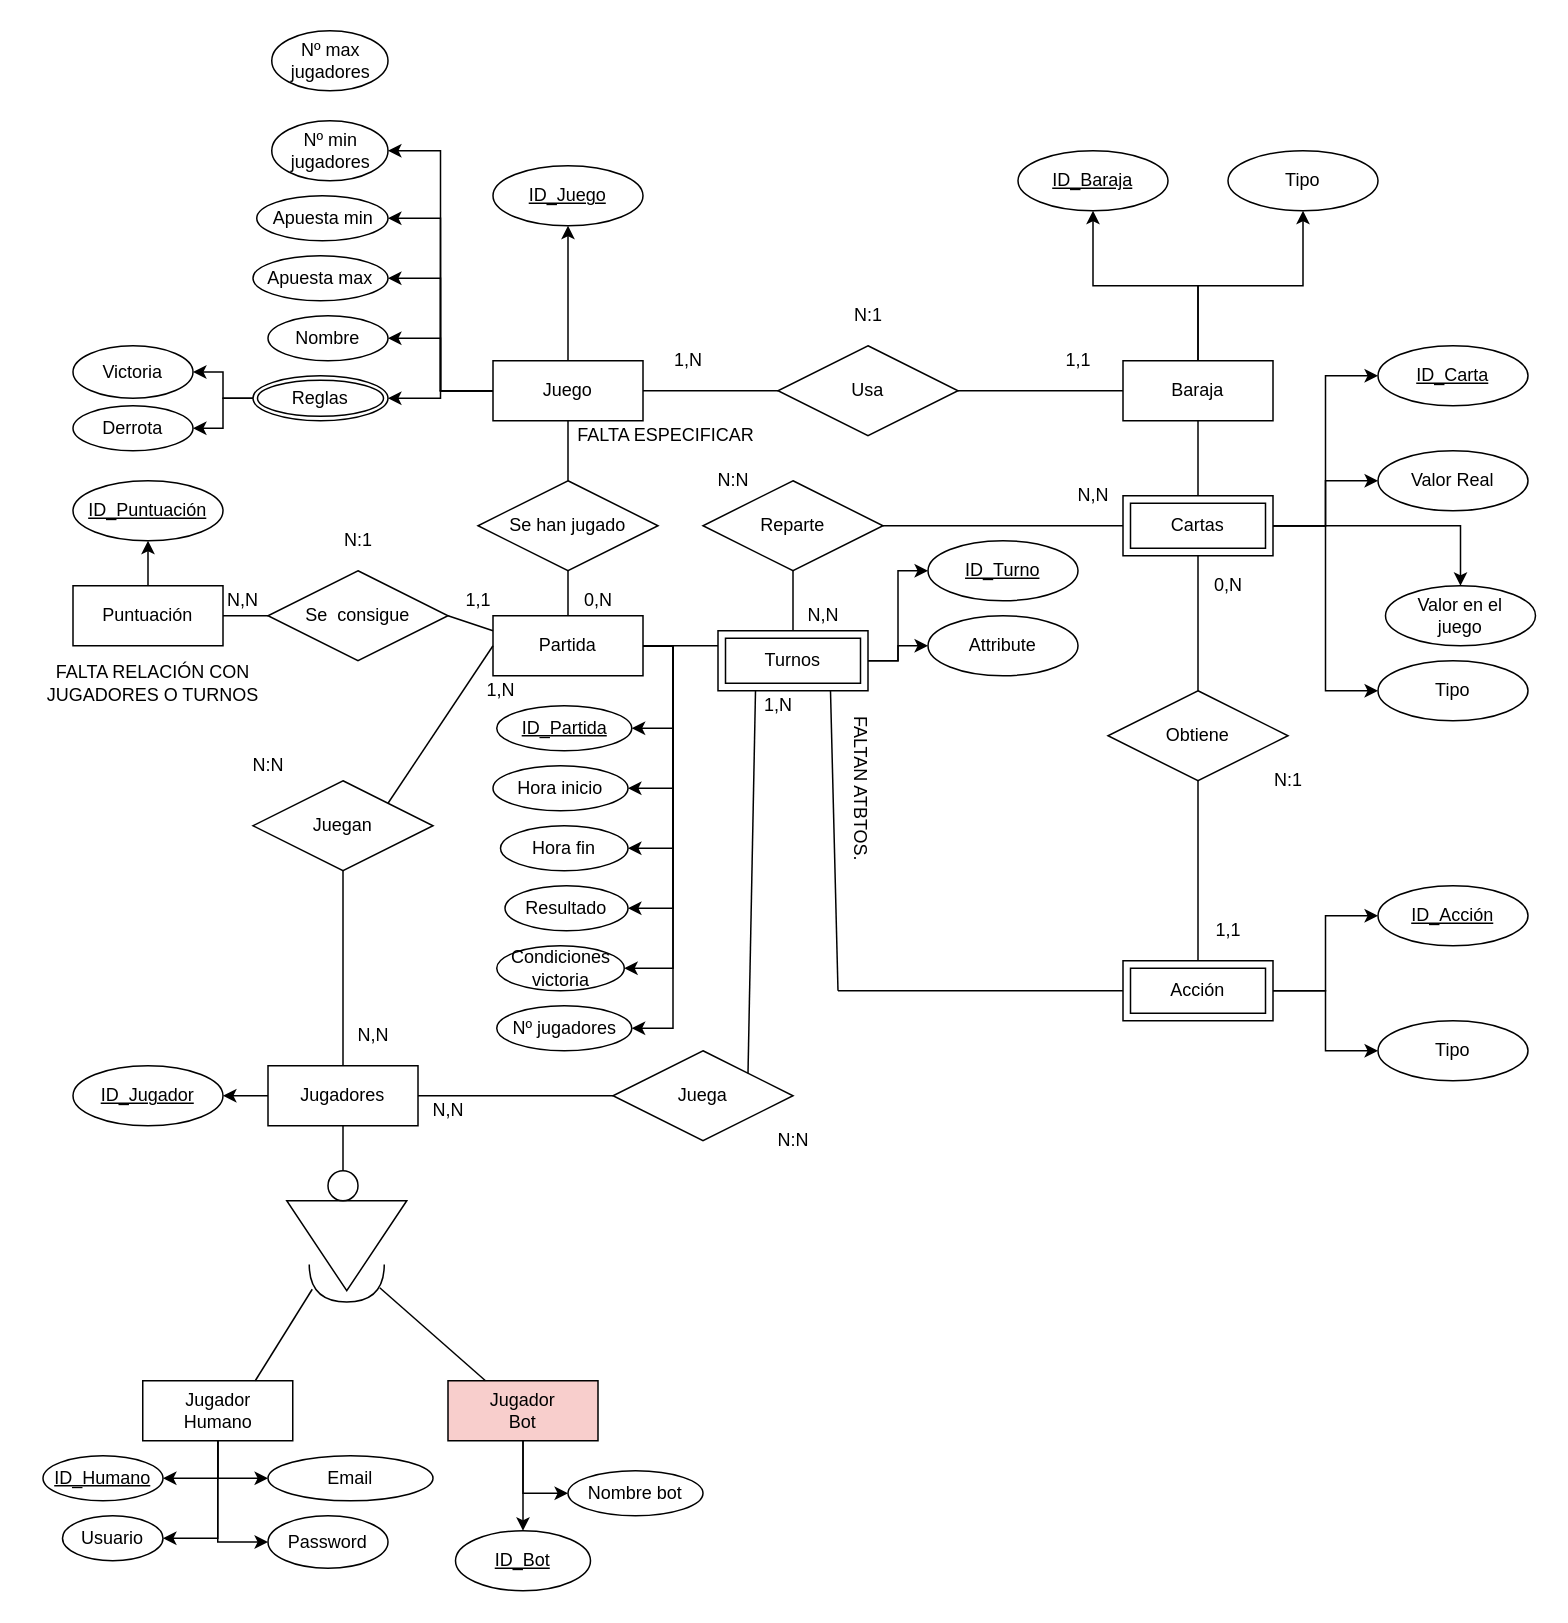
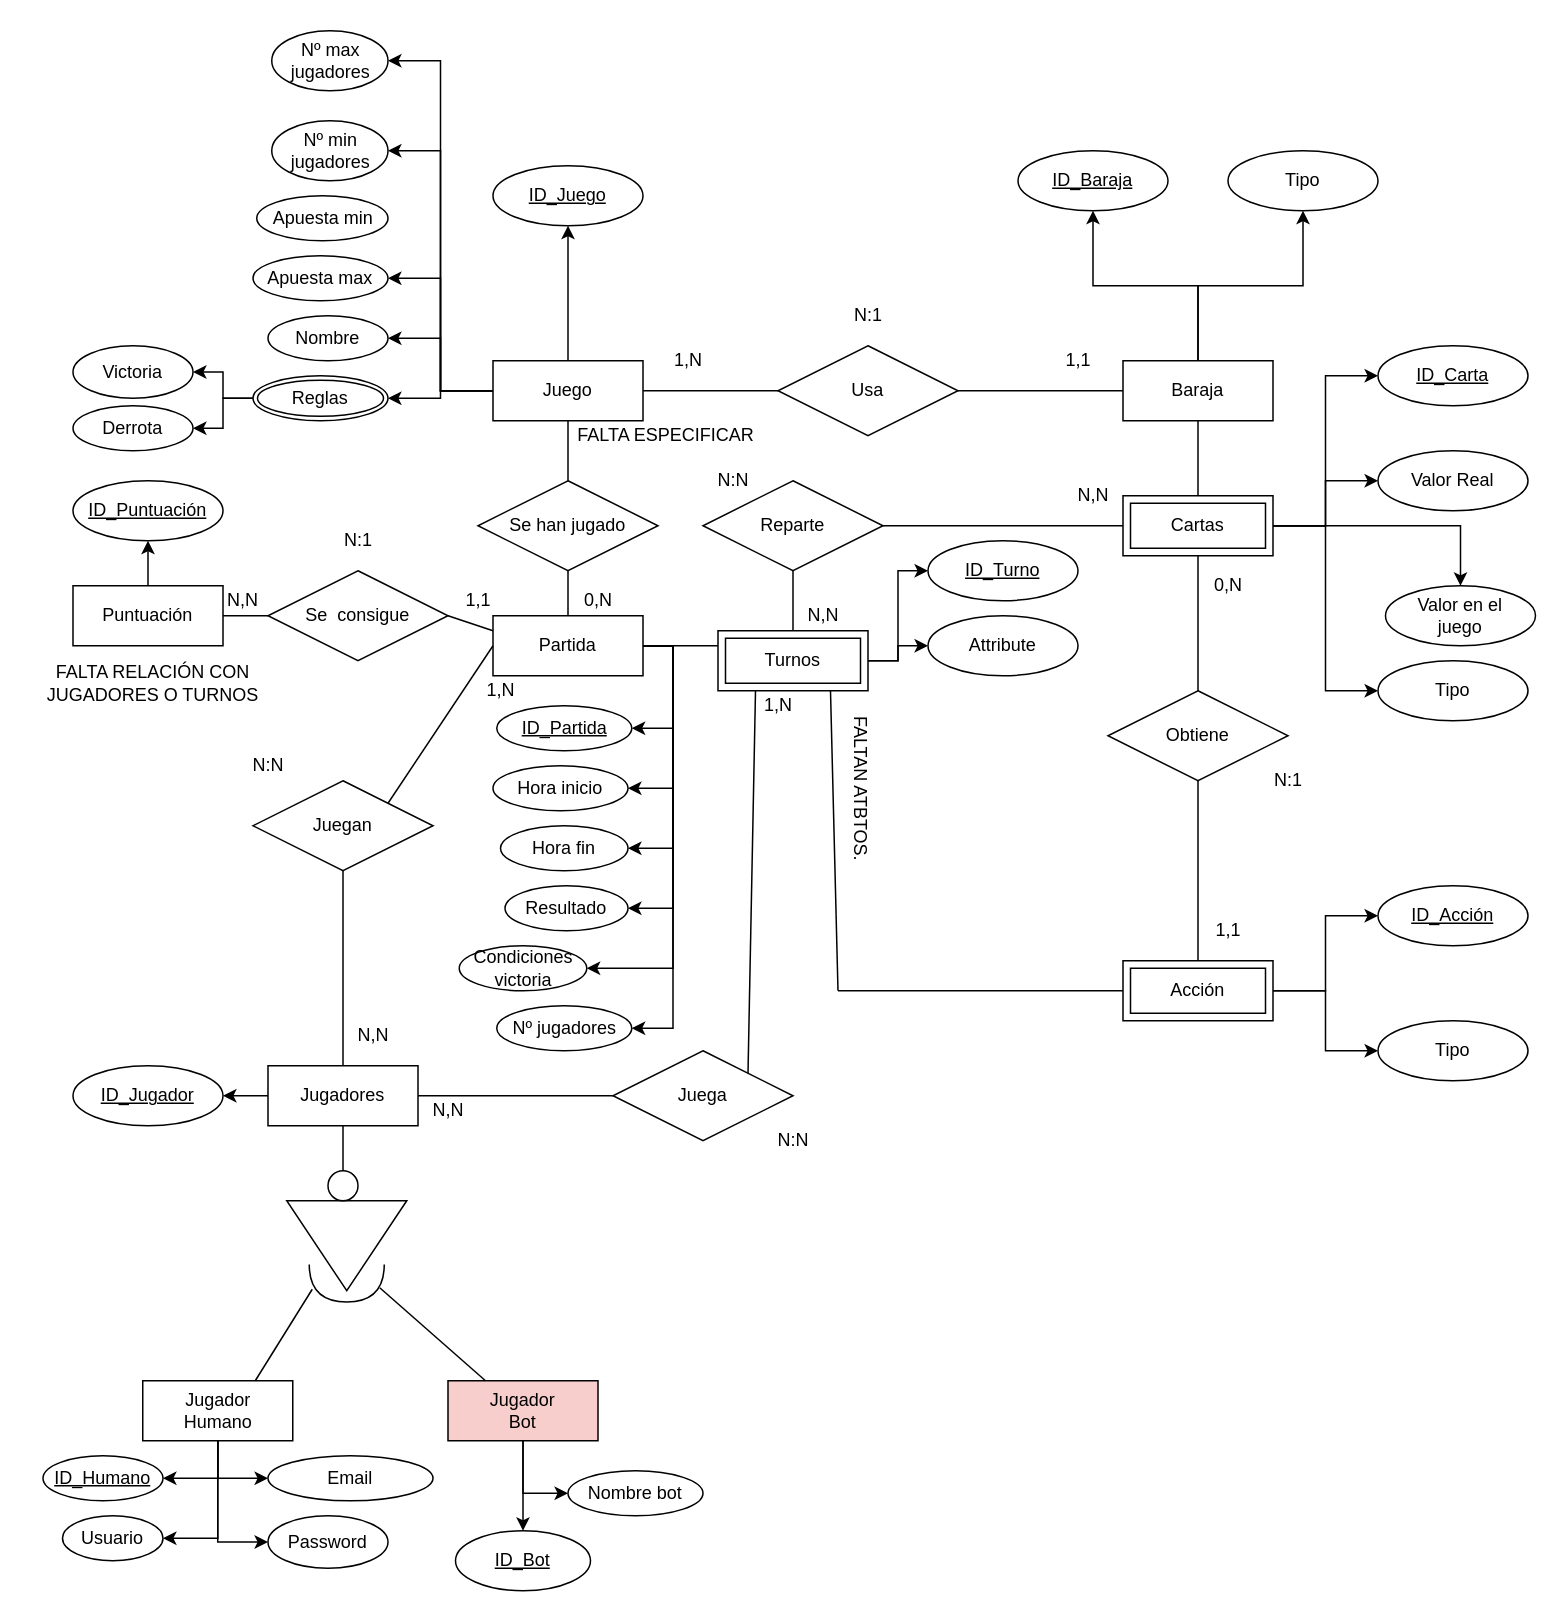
edge "Juego" -> "Nº max jugadores": added
edge "Juego" -> "Apuesta min": removed
node "Condiciones victoria": moved (560, 968) -> (523, 968)
